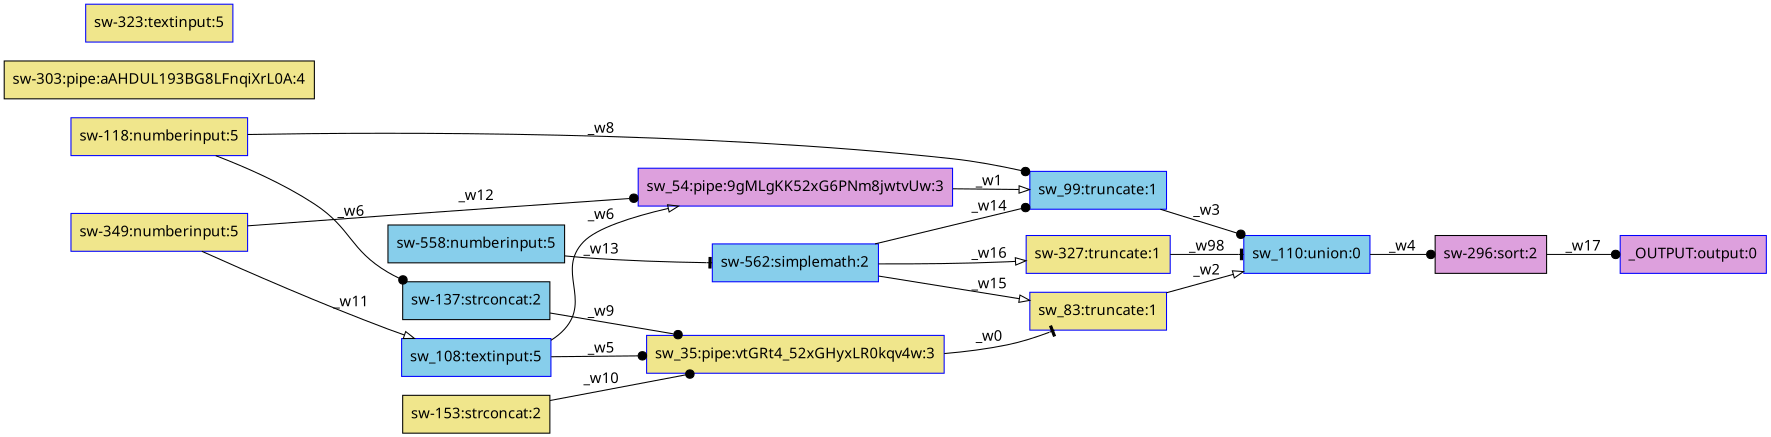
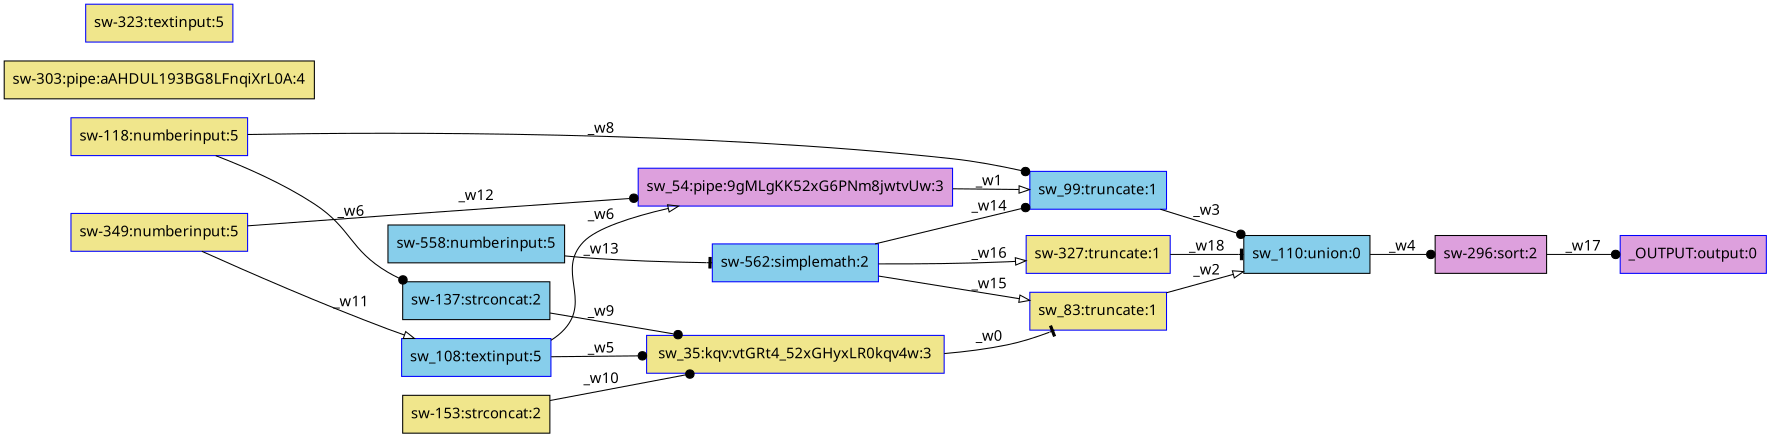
edge "sw-327:truncate:1" -> "sw_110:union:0": label "_w98" -> "_w18"
node "sw_110:union:0": color blue -> black
node "sw_35:pipe:vtGRt4_52xGHyxLR0kqv4w:3": label "sw_35:pipe:vtGRt4_52xGHyxLR0kqv4w:3" -> "sw_35:kqv:vtGRt4_52xGHyxLR0kqv4w:3"
